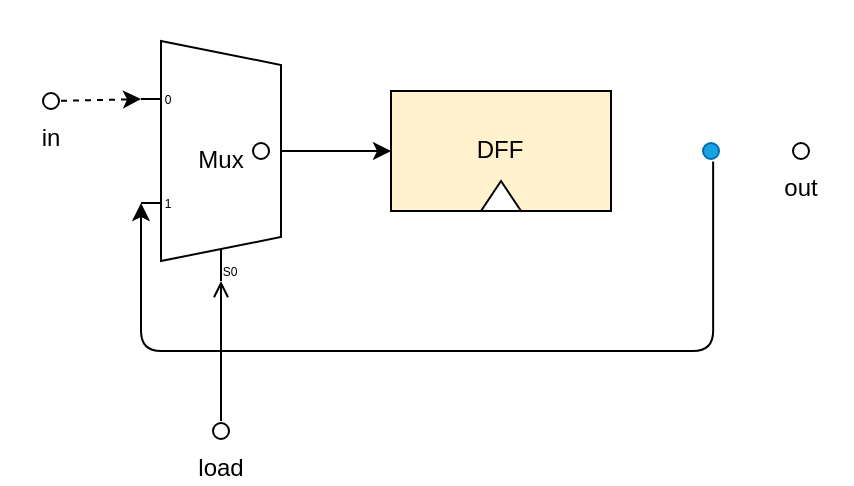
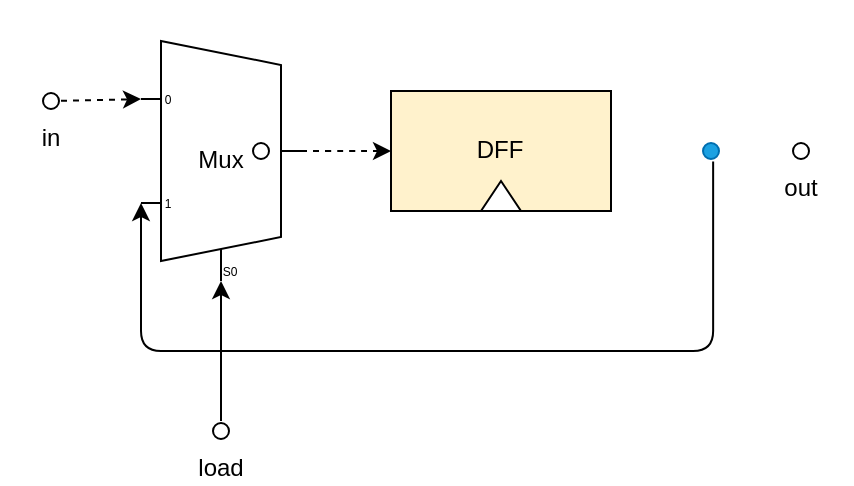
edge "Mux" -> "DFF": style solid -> dashed
edge "load" -> "Mux": arrowhead open -> classic
